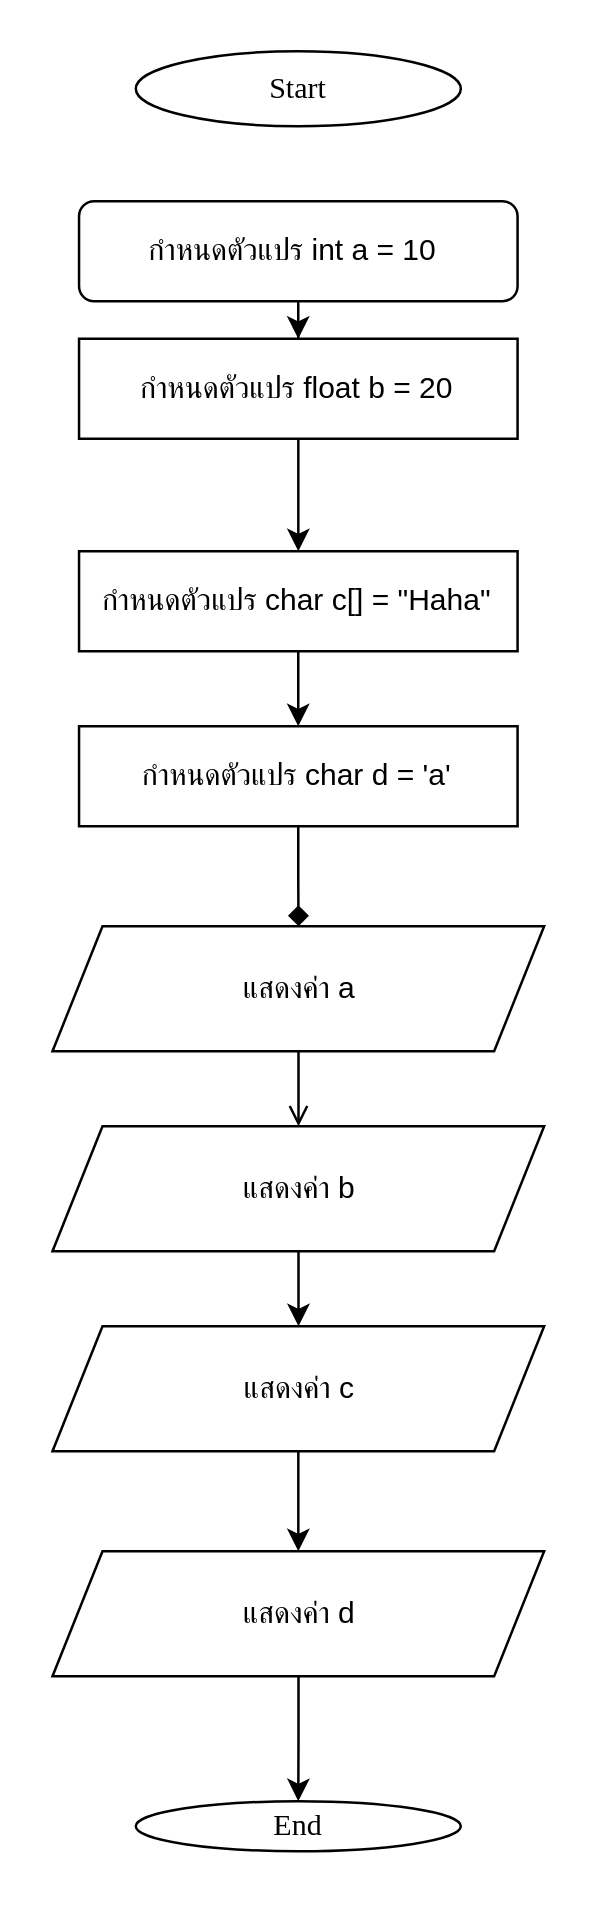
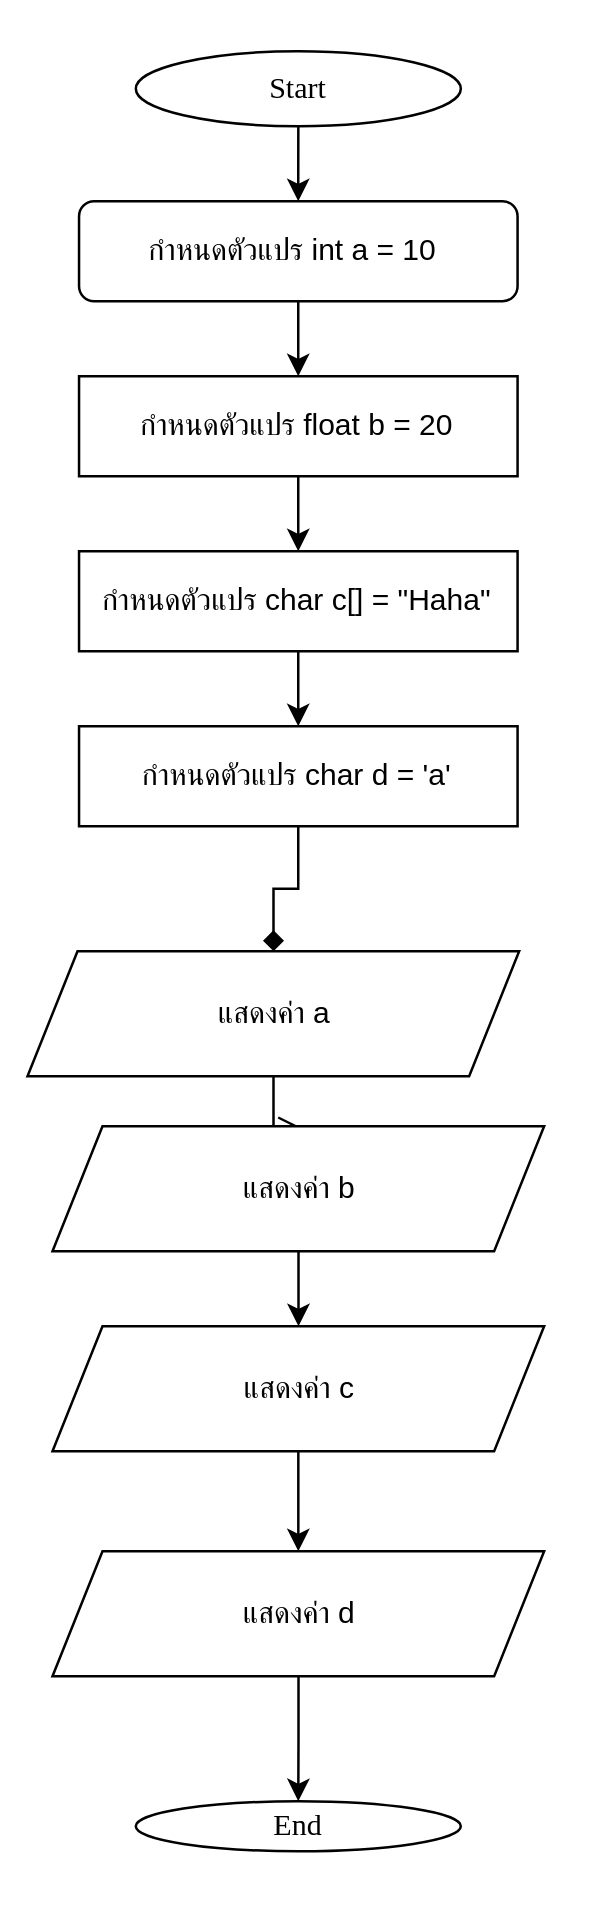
edge "Start" -> "กำหนดตัวแปร int a = 10": added
node "กำหนดตัวแปร float b = 20": moved (298, 389) -> (298, 426)
node "แสดงค่า a": moved (298, 989) -> (273, 1014)
